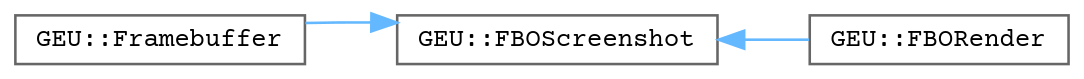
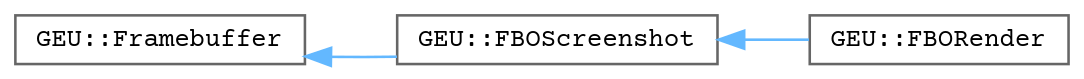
edge "GEU::Framebuffer" -> "GEU::FBOScreenshot": reversed
